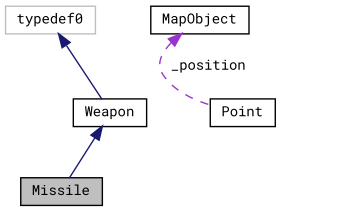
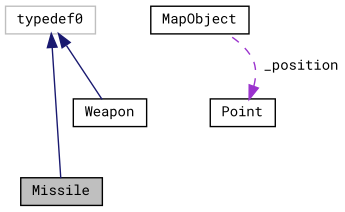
edge "Point" -> "MapObject": reversed
edge "Missile" -> "Weapon": now "Missile" -> "typedef0"
